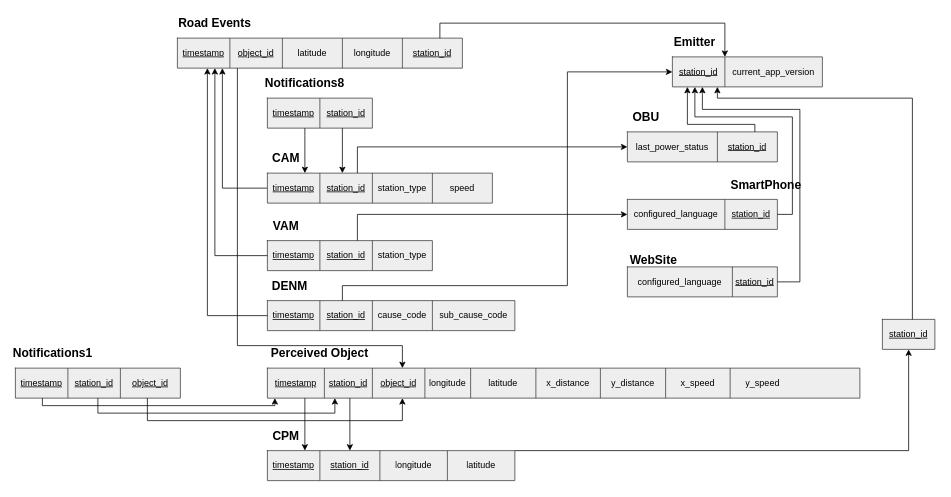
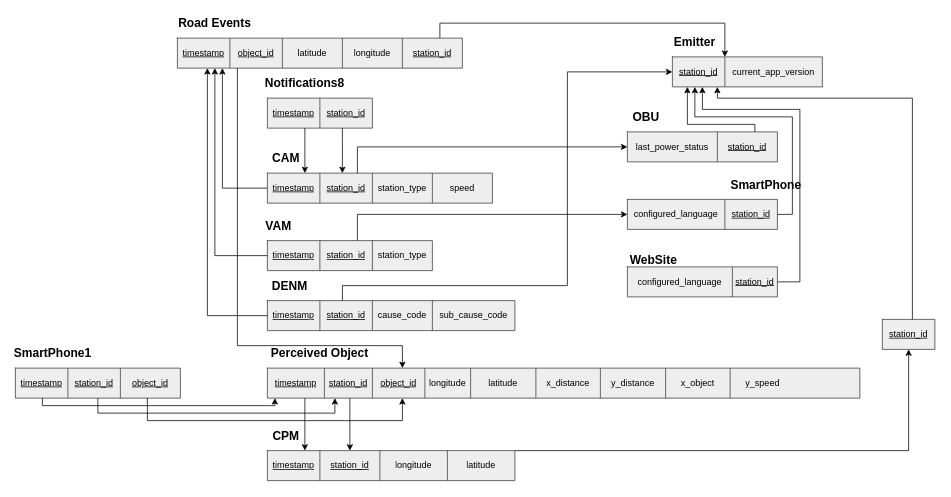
node "VAM": moved (286, 225) -> (279, 225)
node "Notifications1": label "Notifications1" -> "SmartPhone1"
node "x_speed": label "x_speed" -> "x_object"
